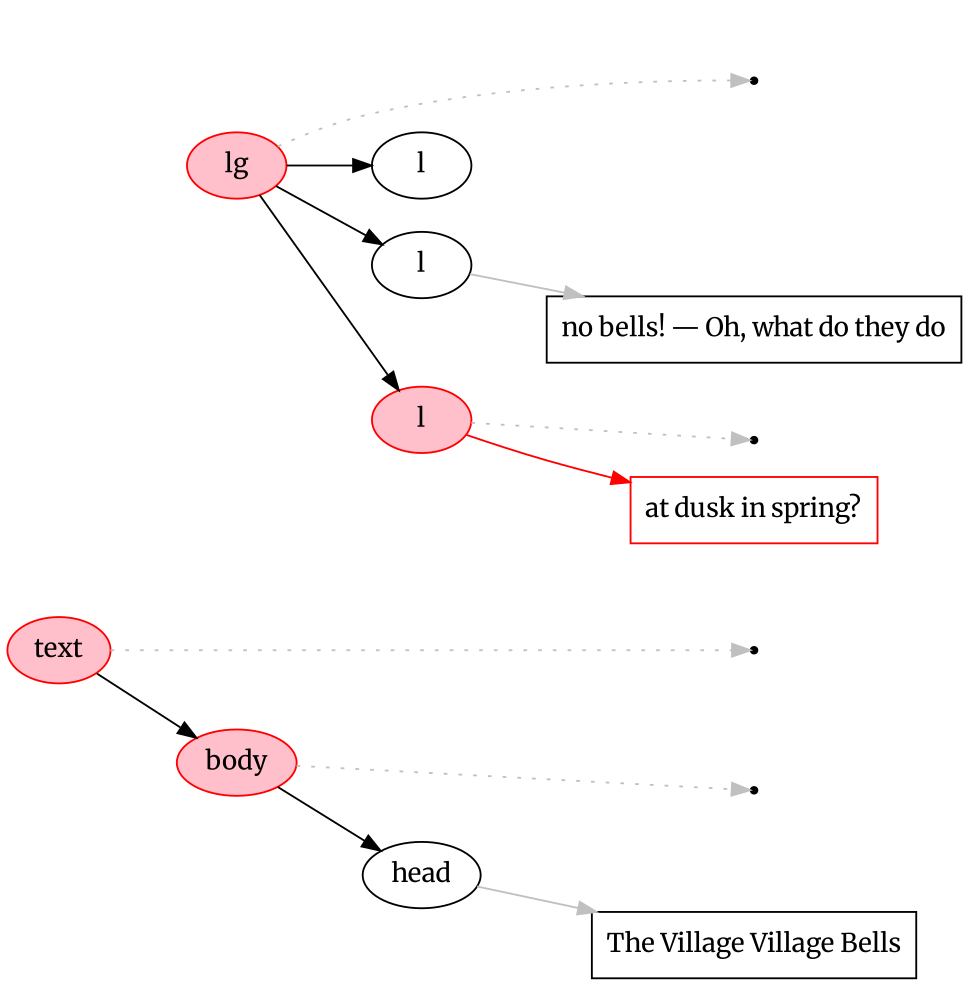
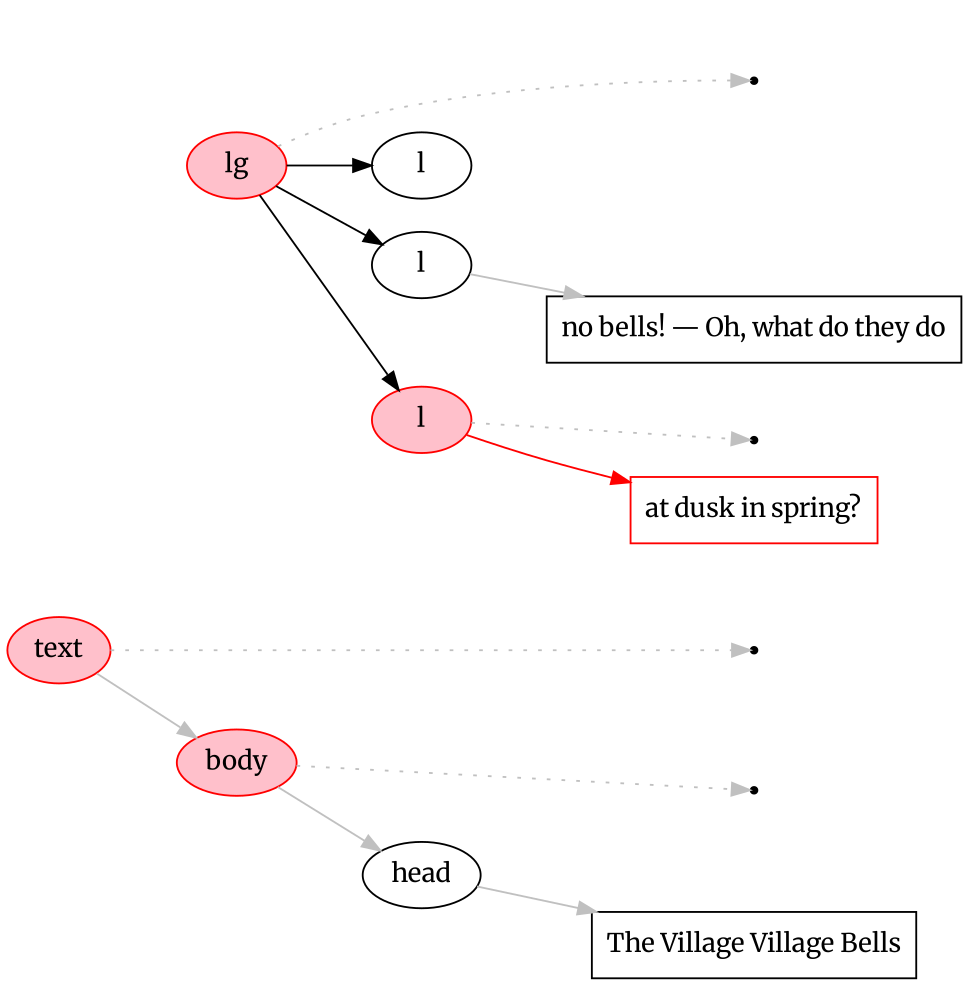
edge "text" -> "body": color black -> gray
edge "body" -> "head": color black -> gray
